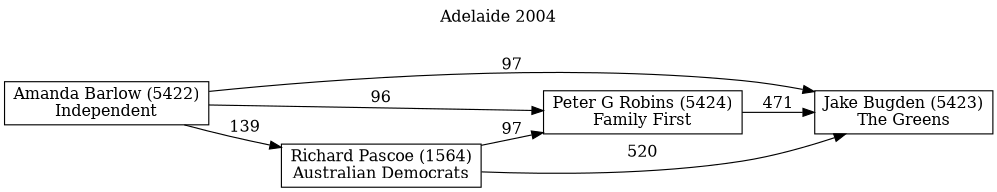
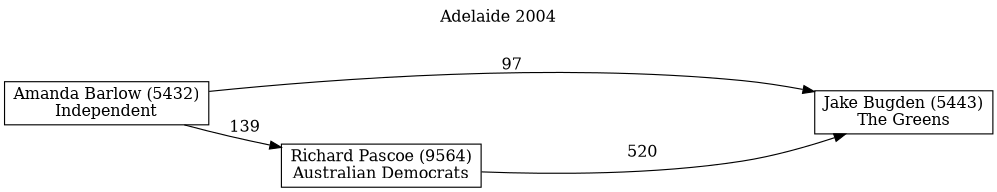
node "Amanda Barlow (5422) Independent": label "Amanda Barlow (5422) Independent" -> "Amanda Barlow (5432) Independent"
node "Peter G Robins (5424) Family First": removed
node "Jake Bugden (5423) The Greens": label "Jake Bugden (5423) The Greens" -> "Jake Bugden (5443) The Greens"
node "Richard Pascoe (1564) Australian Democrats": label "Richard Pascoe (1564) Australian Democrats" -> "Richard Pascoe (9564) Australian Democrats"
